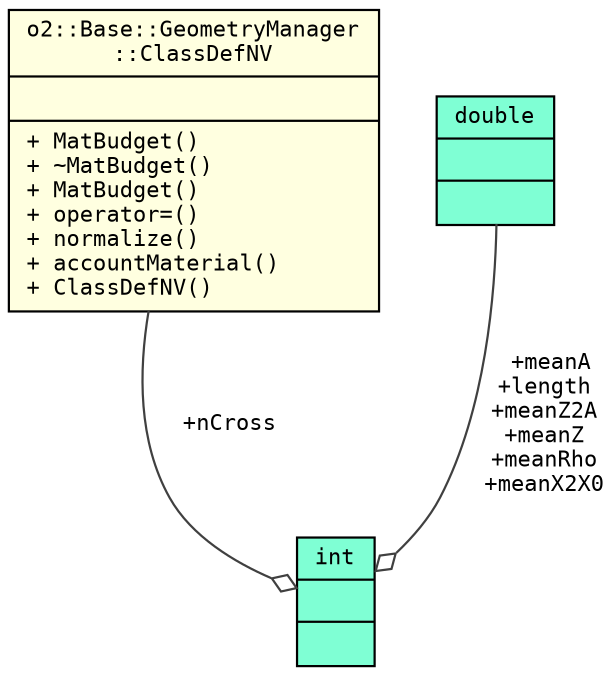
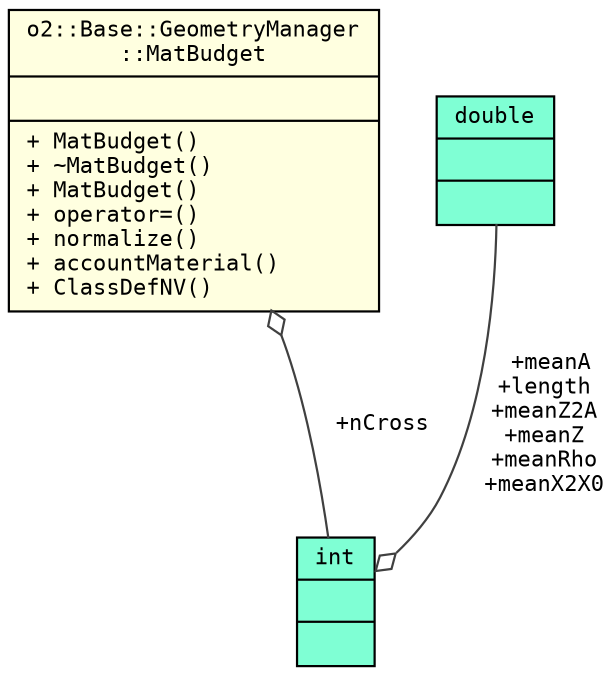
node "o2::Base::GeometryManager": text "::ClassDefNV" -> "::MatBudget"
edge "o2::Base::GeometryManager" -> "int": reversed
